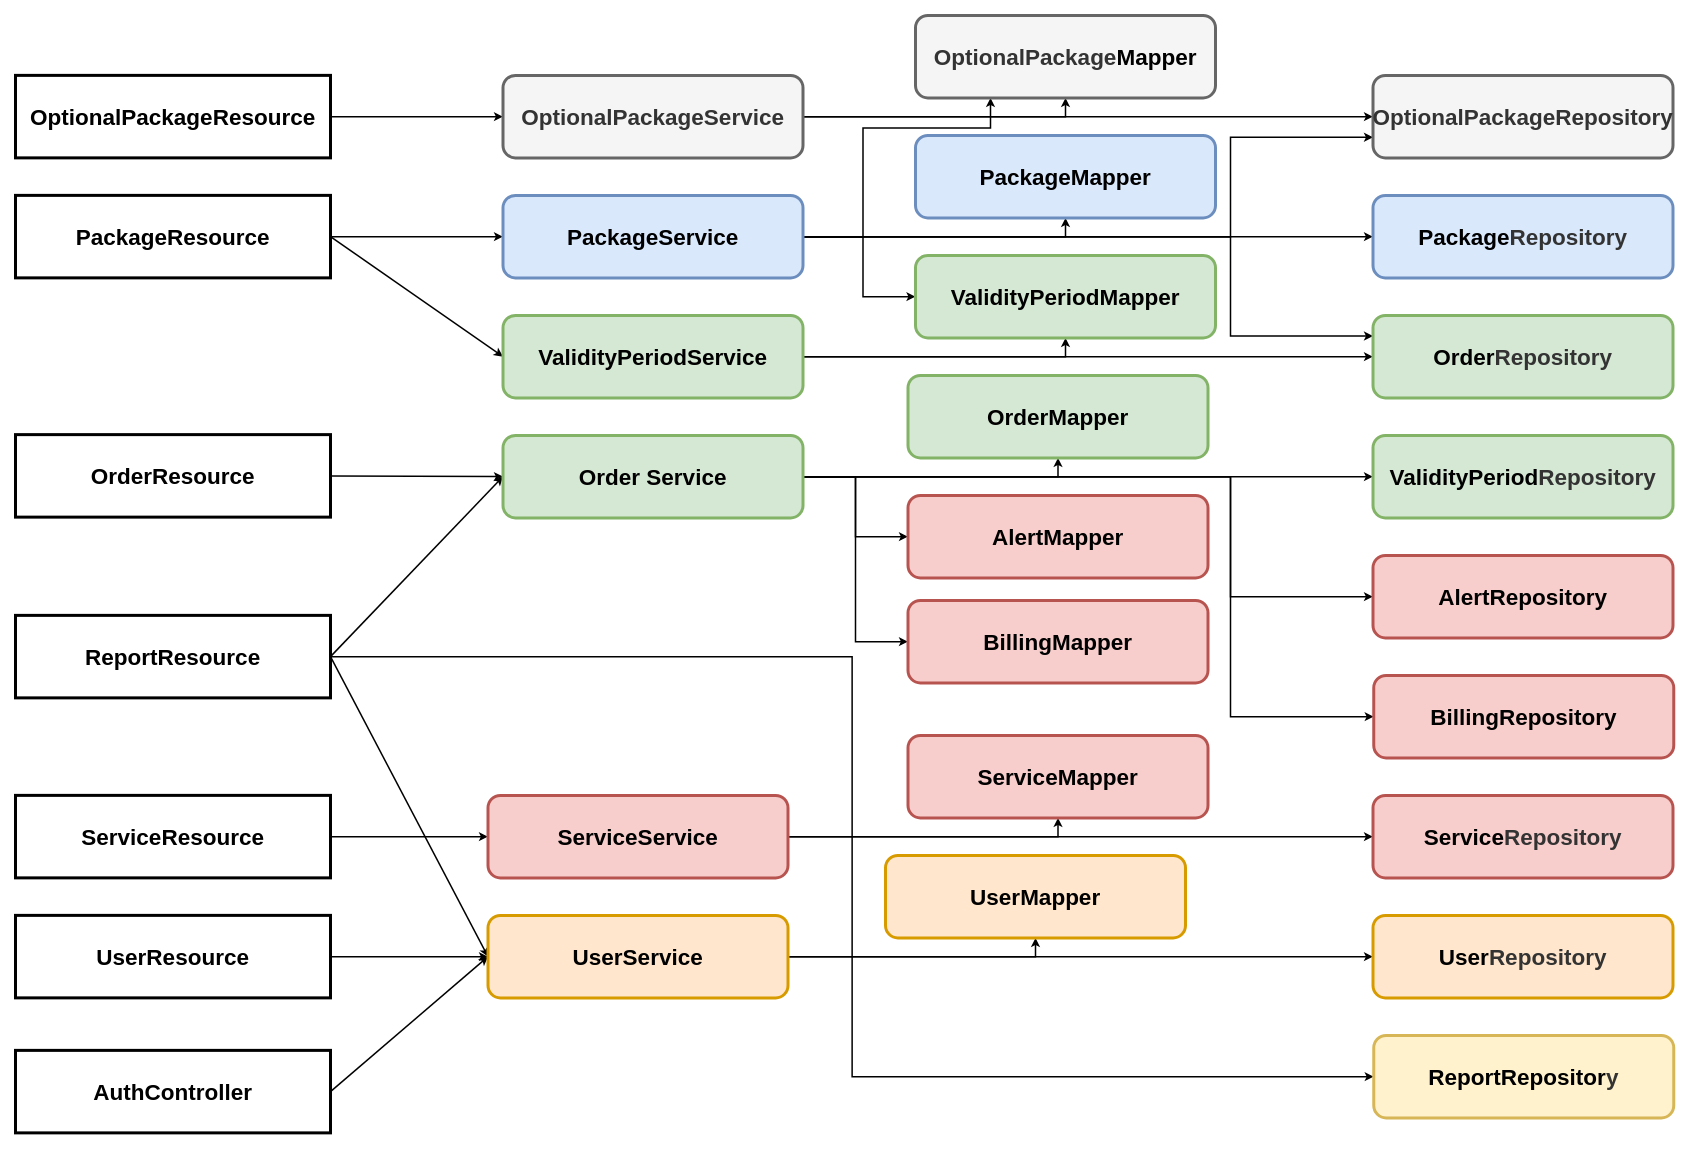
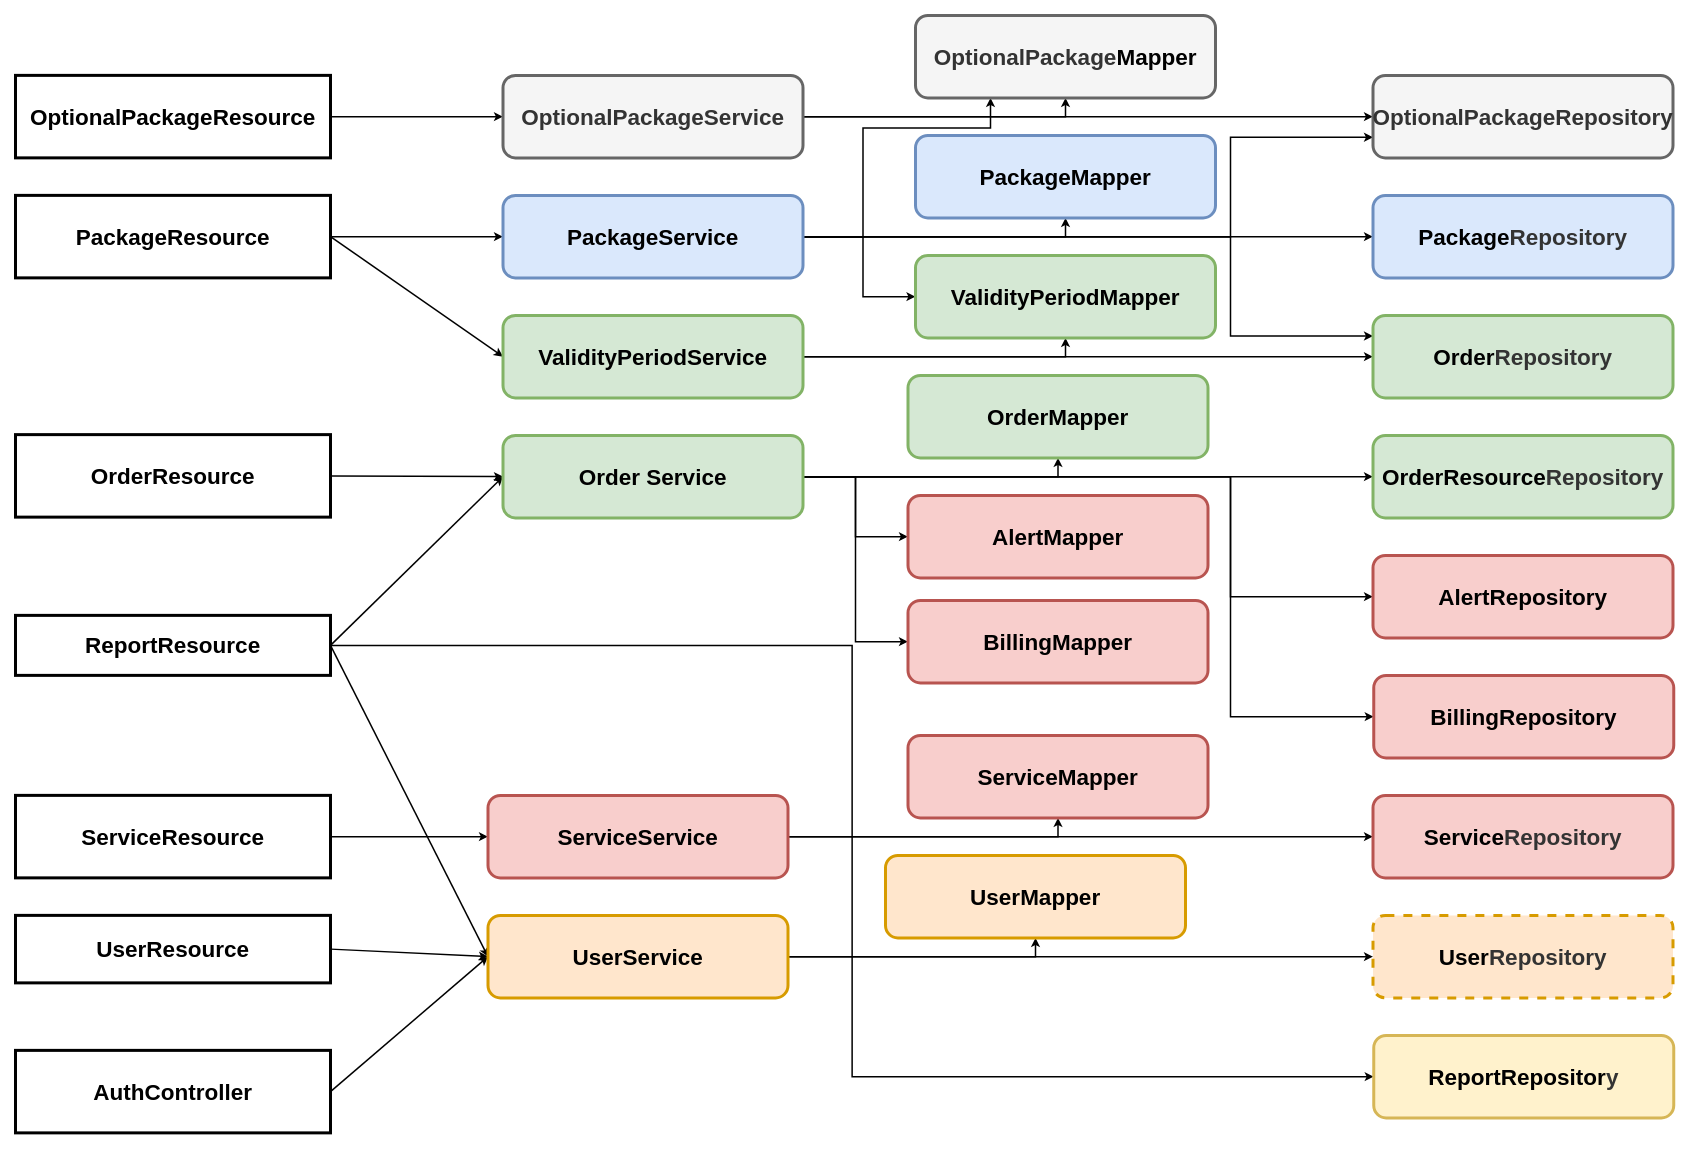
node "ValidityPeriodRepository": label "ValidityPeriodRepository" -> "OrderResourceRepository"
node "ReportResource": size 315x83 -> 315x60
node "UserResource": size 315x83 -> 315x68
node "UserRepository": style solid -> dashed
